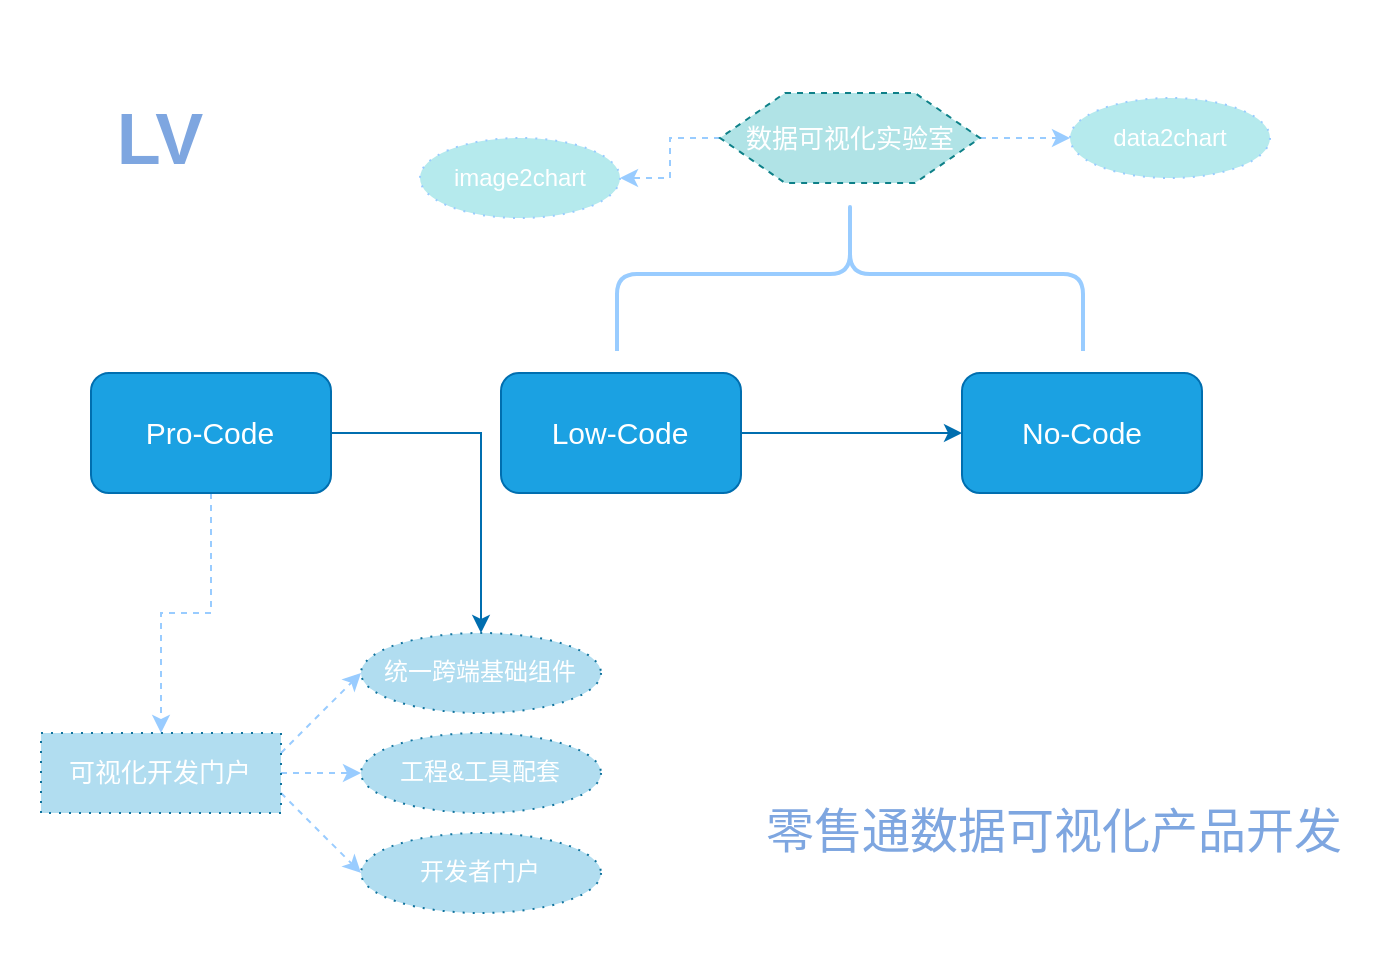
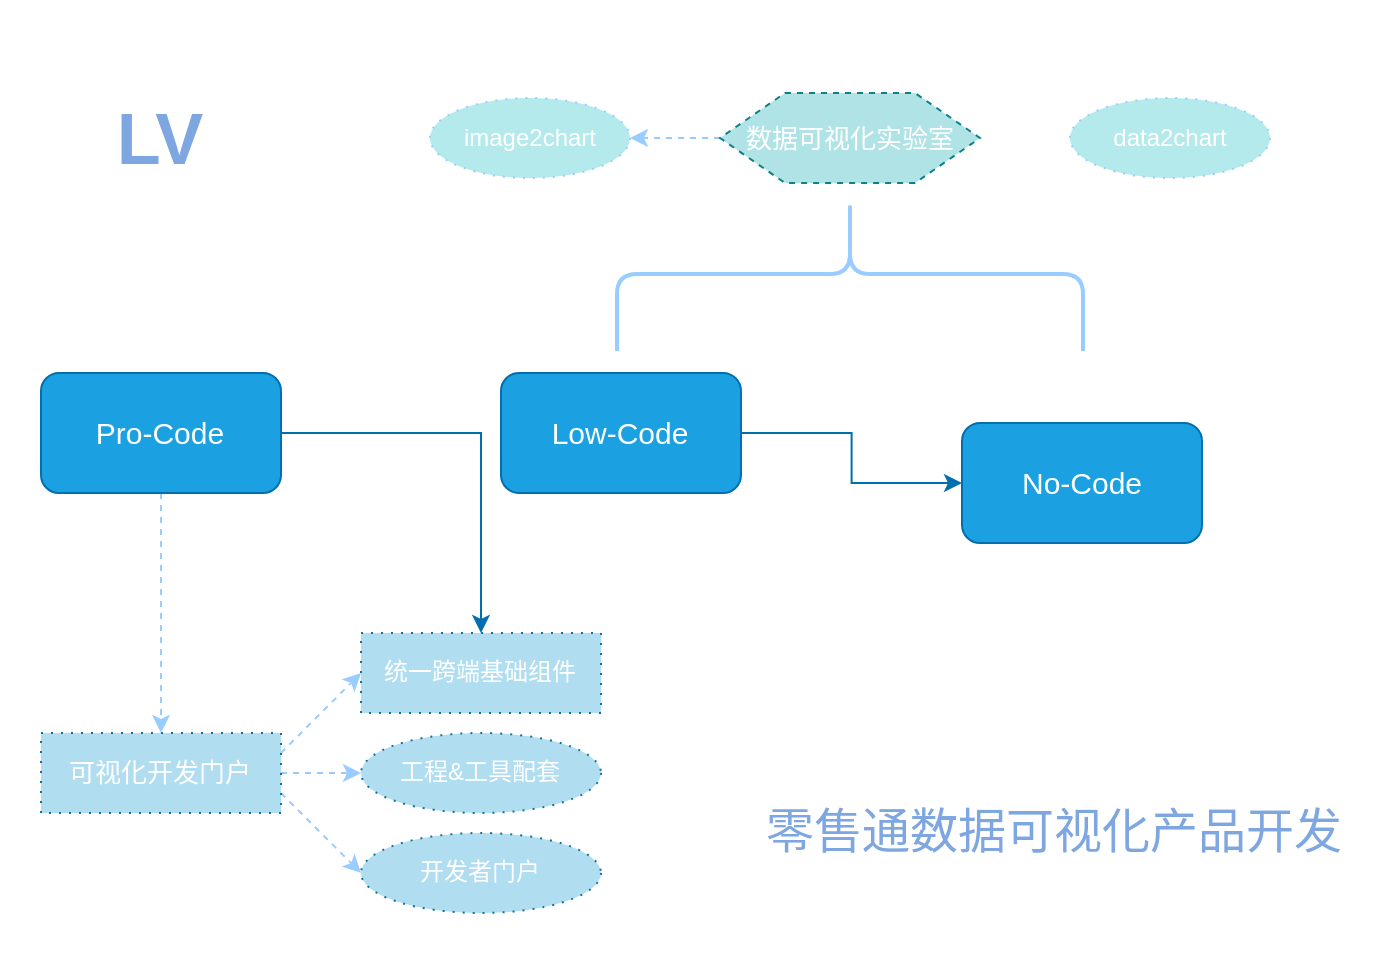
edge "数据可视化实验室" -> "data2chart": removed
node "image2chart": moved (520, 178) -> (530, 138)
node "Pro-Code": moved (211, 433) -> (161, 433)
node "No-Code": moved (1082, 433) -> (1082, 483)
node "统一跨端基础组件": shape ellipse -> rectangle
